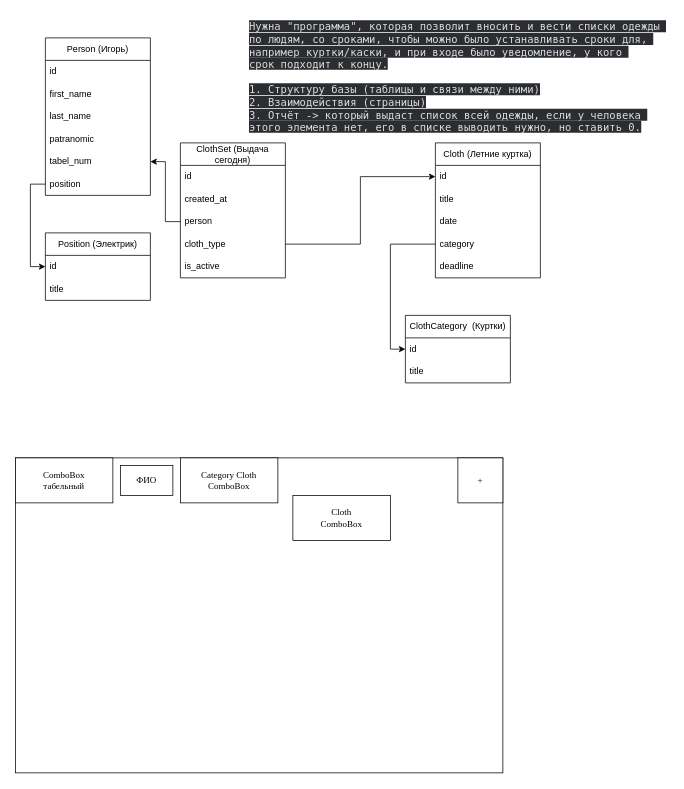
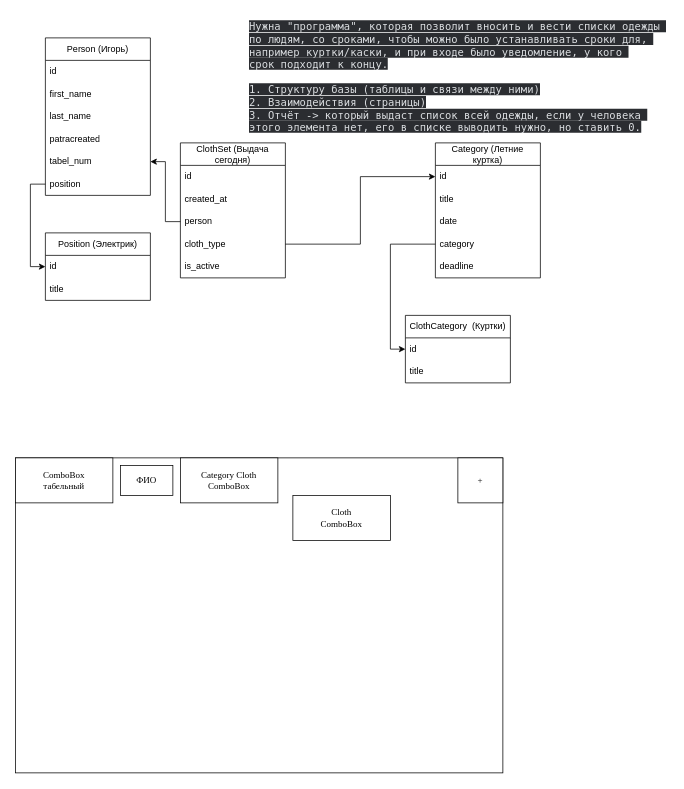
node "patranomic": label "patranomic" -> "patracreated"
node "Cloth (Летние куртка)": label "Cloth (Летние куртка)" -> "Category (Летние куртка)"
